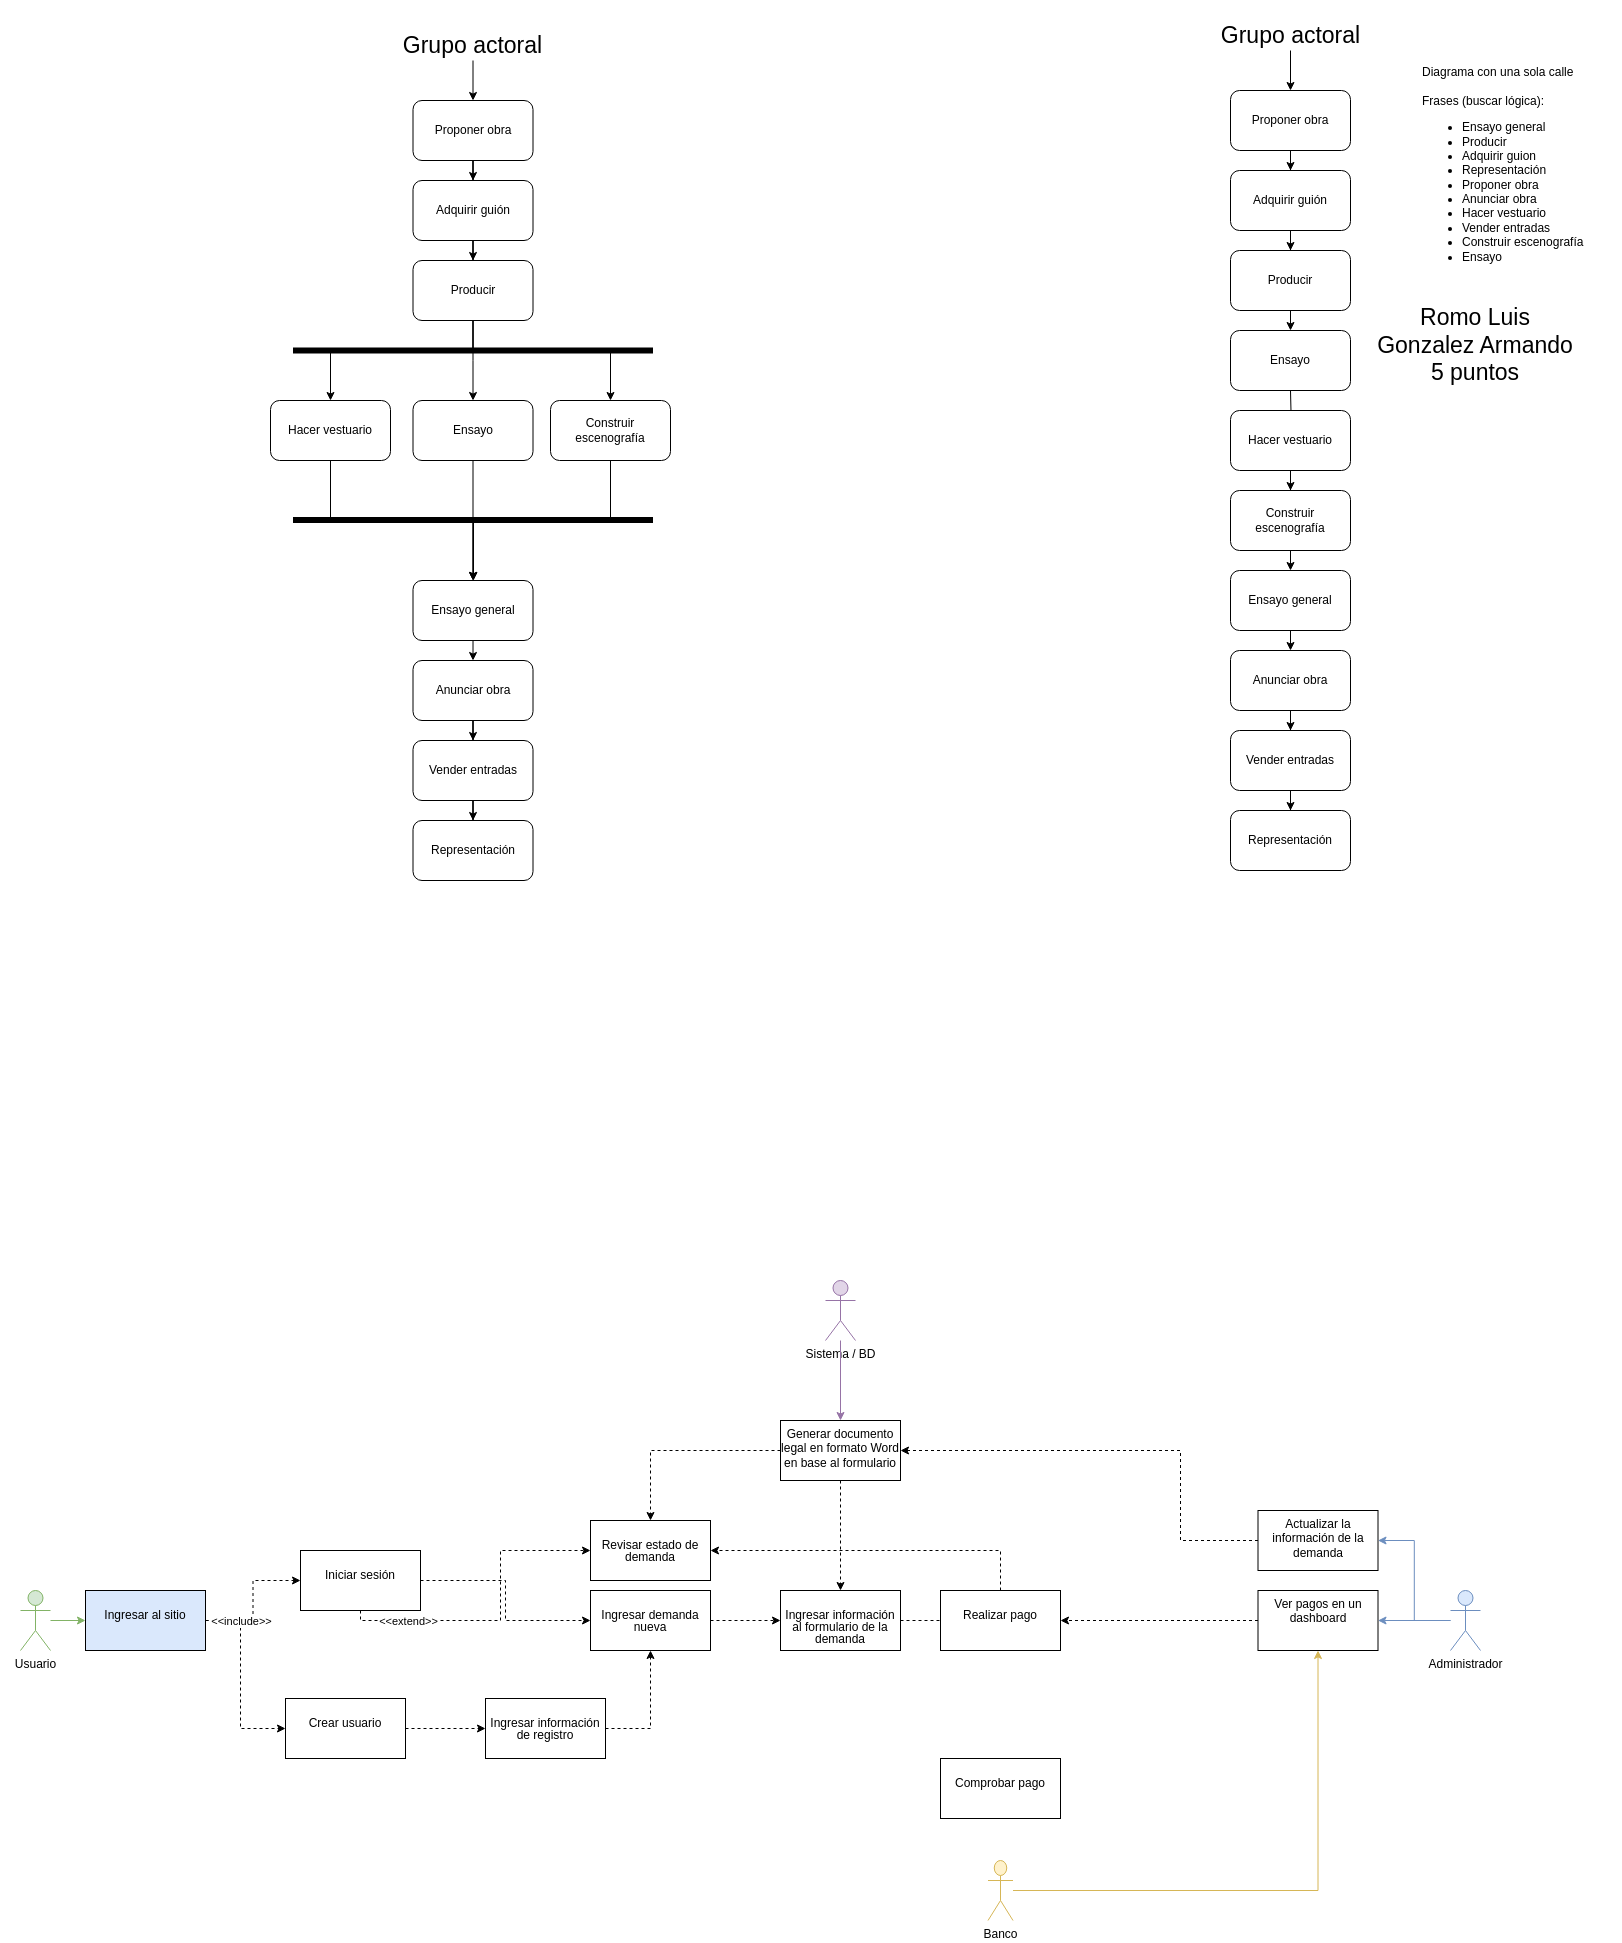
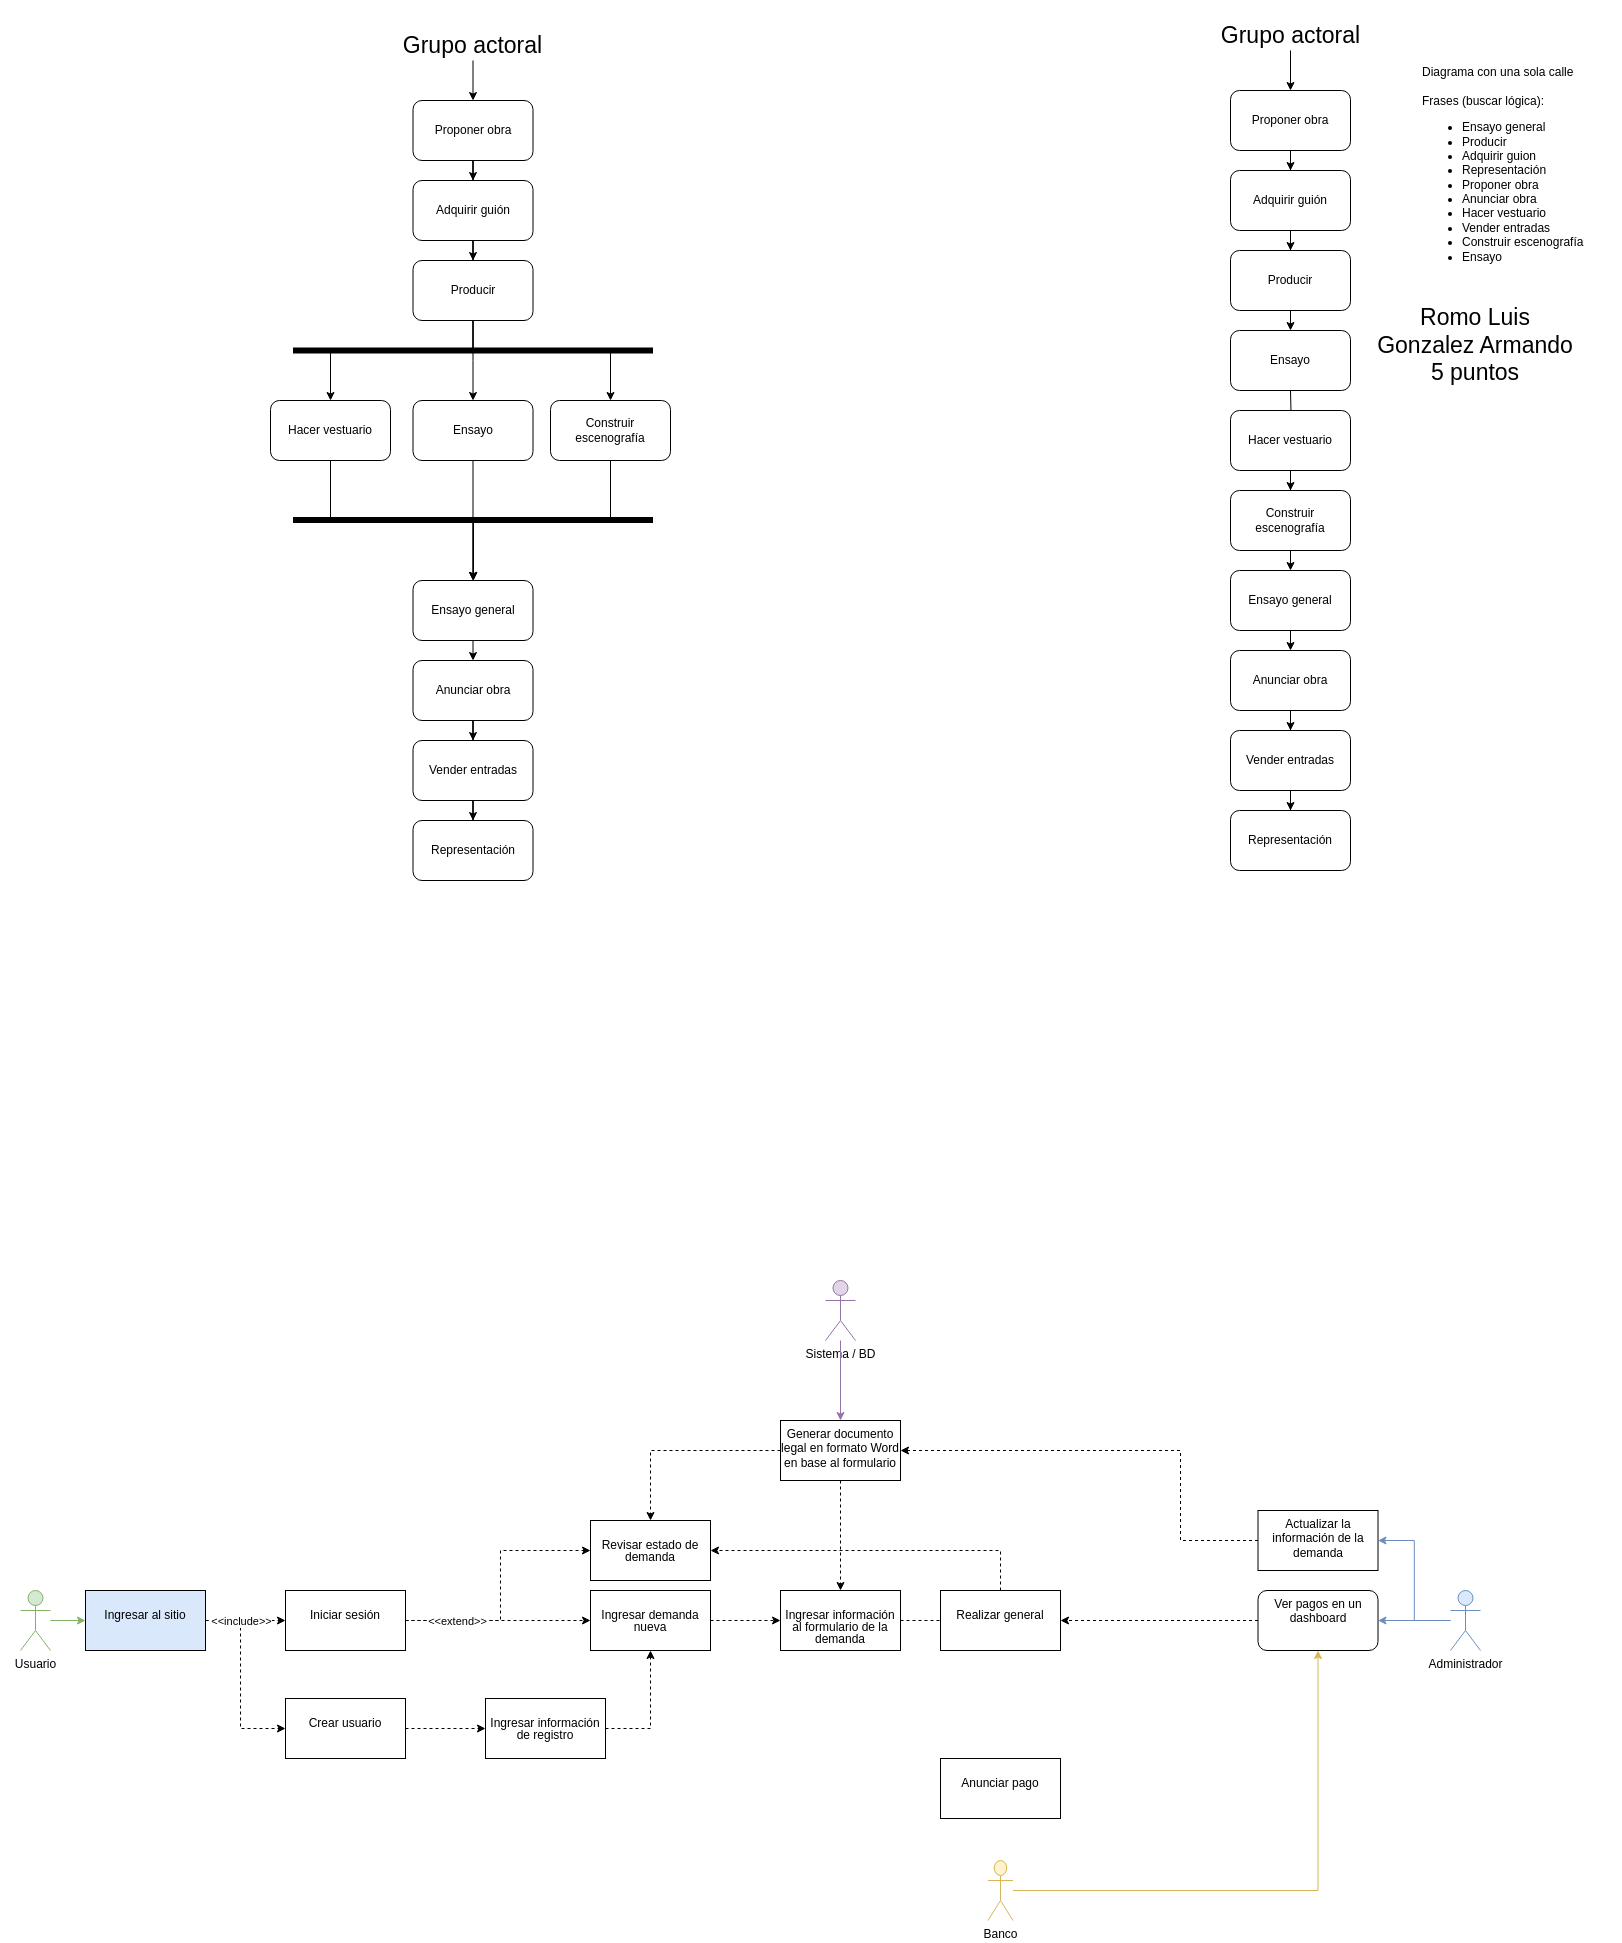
node "Iniciar sesión": moved (361, 1581) -> (346, 1621)
node "Realizar pago": label "Realizar pago" -> "Realizar general"
node "Ver pagos en un dashboard": shape rectangle -> rounded rectangle
node "Comprobar pago": label "Comprobar pago" -> "Anunciar pago"
